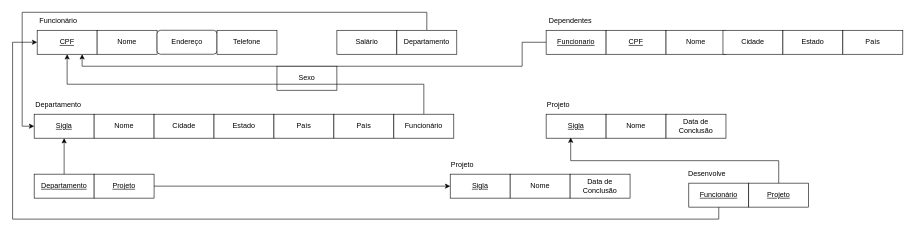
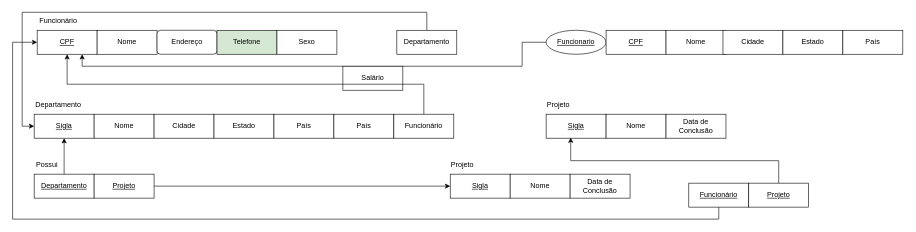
node "Dependentes": removed
node "Telefone": fillcolor #ffffff -> #d5e8d4
node "Salário": moved (367, 42) -> (373, 78)
node "Funcionario": shape rectangle -> ellipse
node "Sexo": moved (307, 78) -> (307, 42)
node "Possui": added
node "Desenvolve": removed
